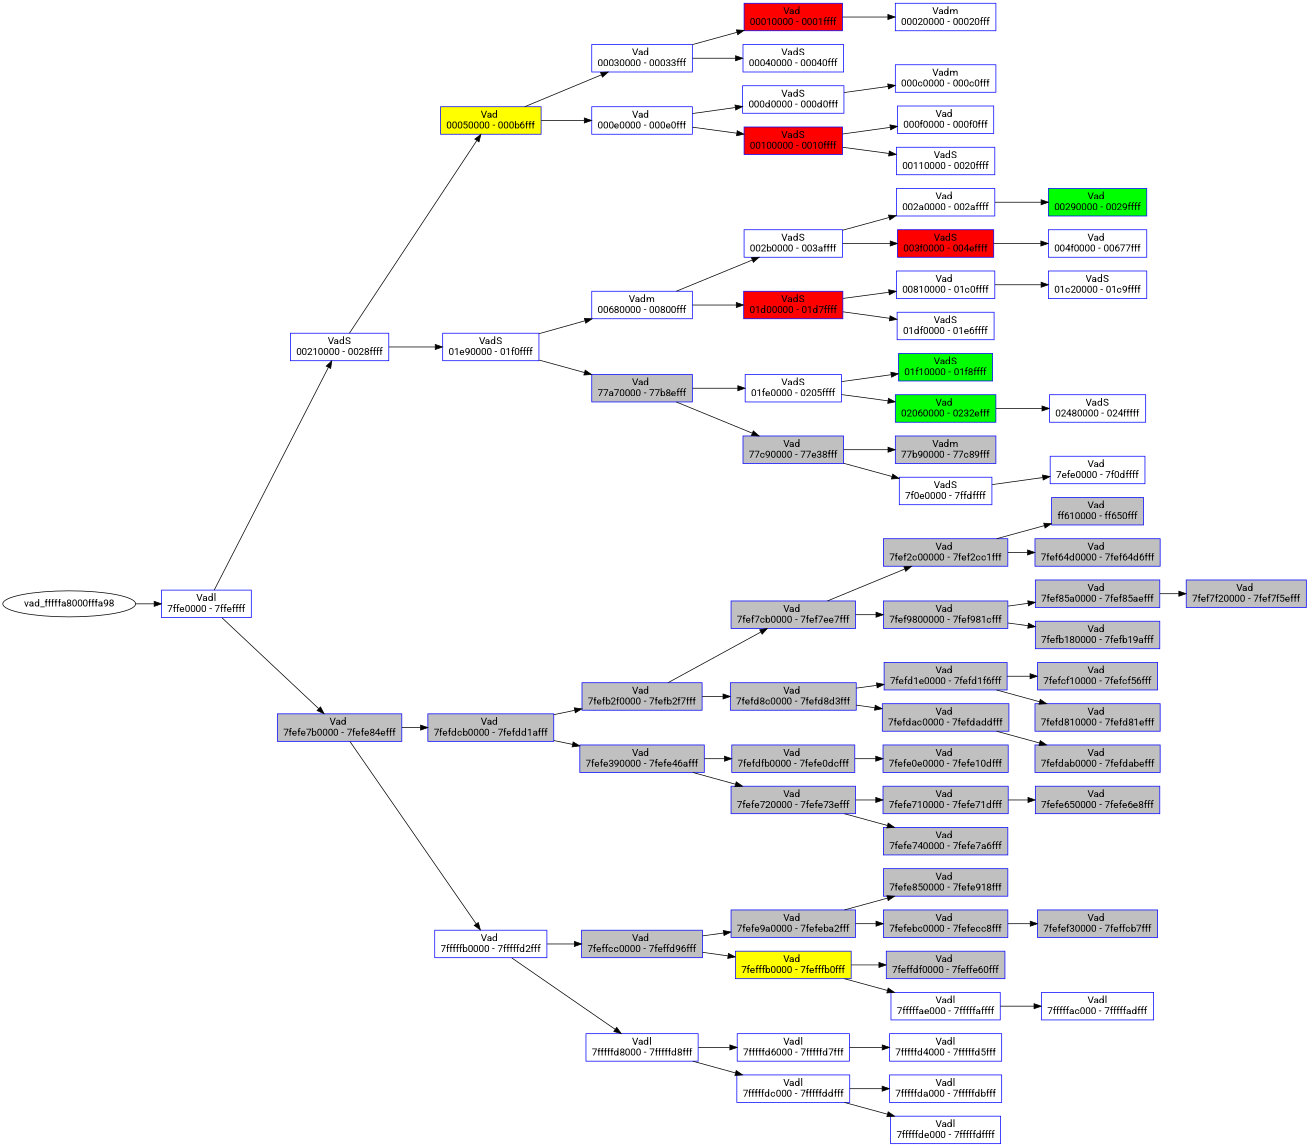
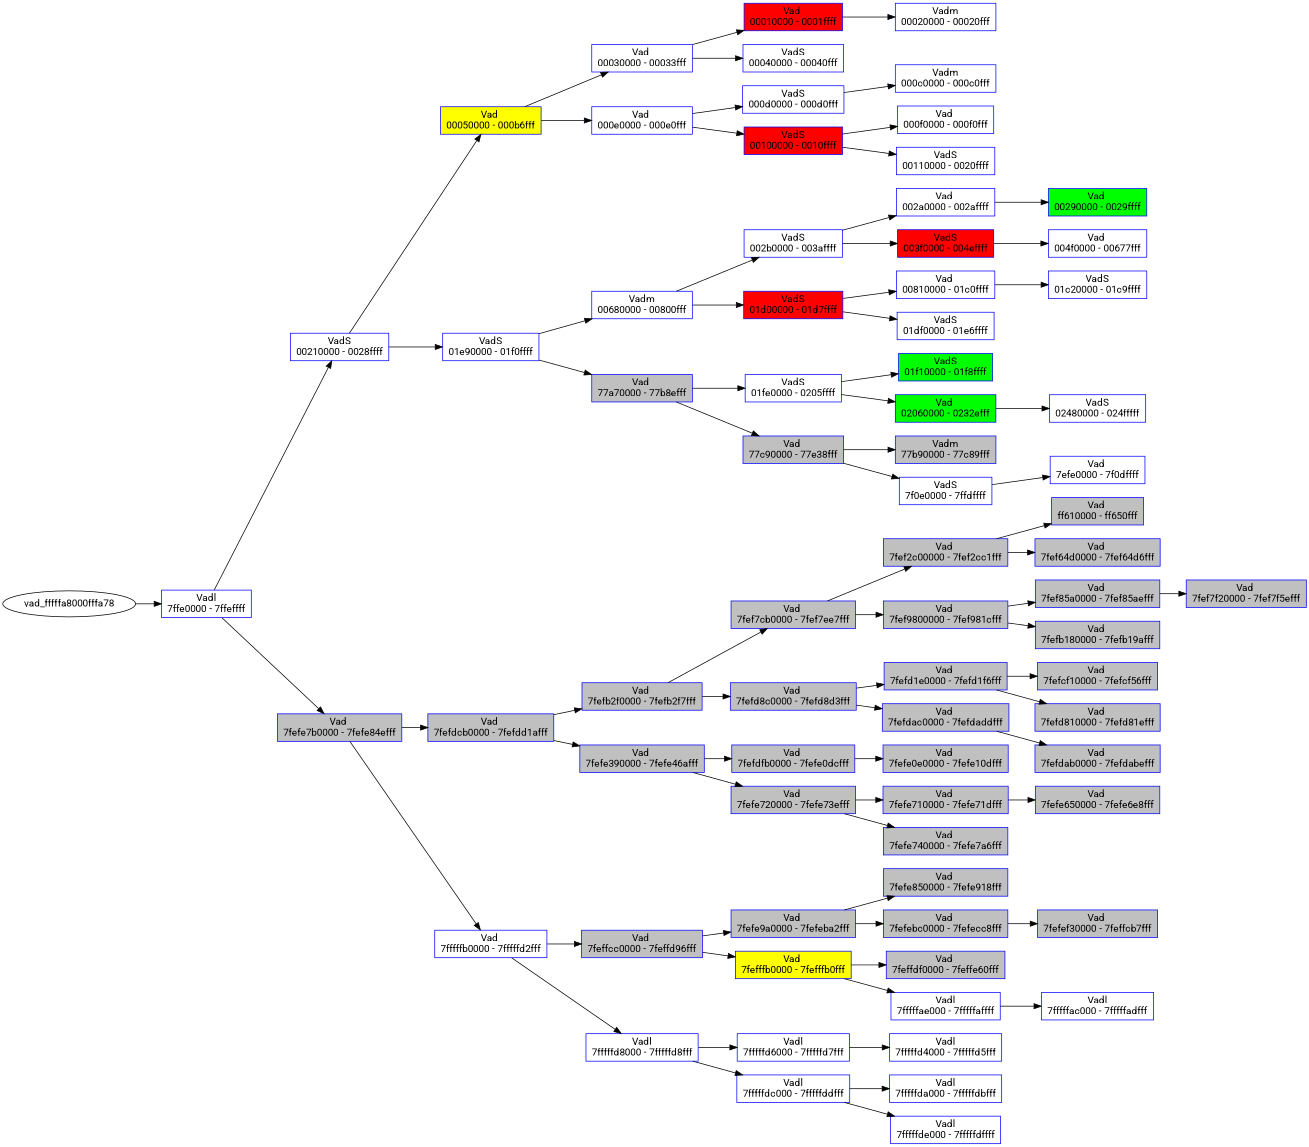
node "vad_fffffa8000fffa98": label "vad_fffffa8000fffa98" -> "vad_fffffa8000fffa78"
